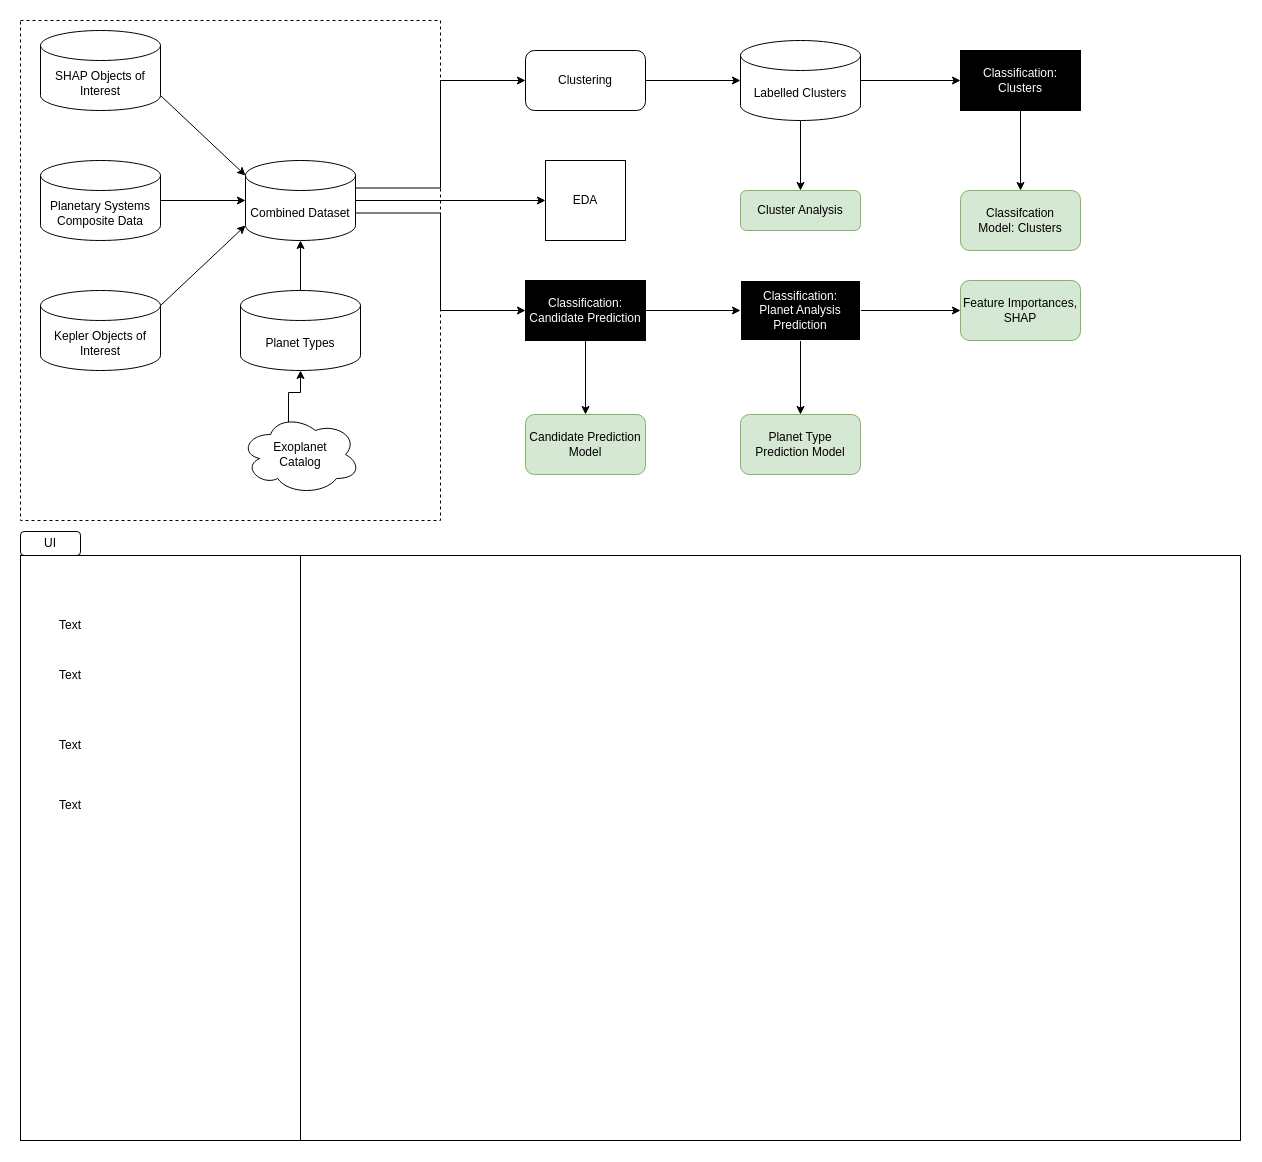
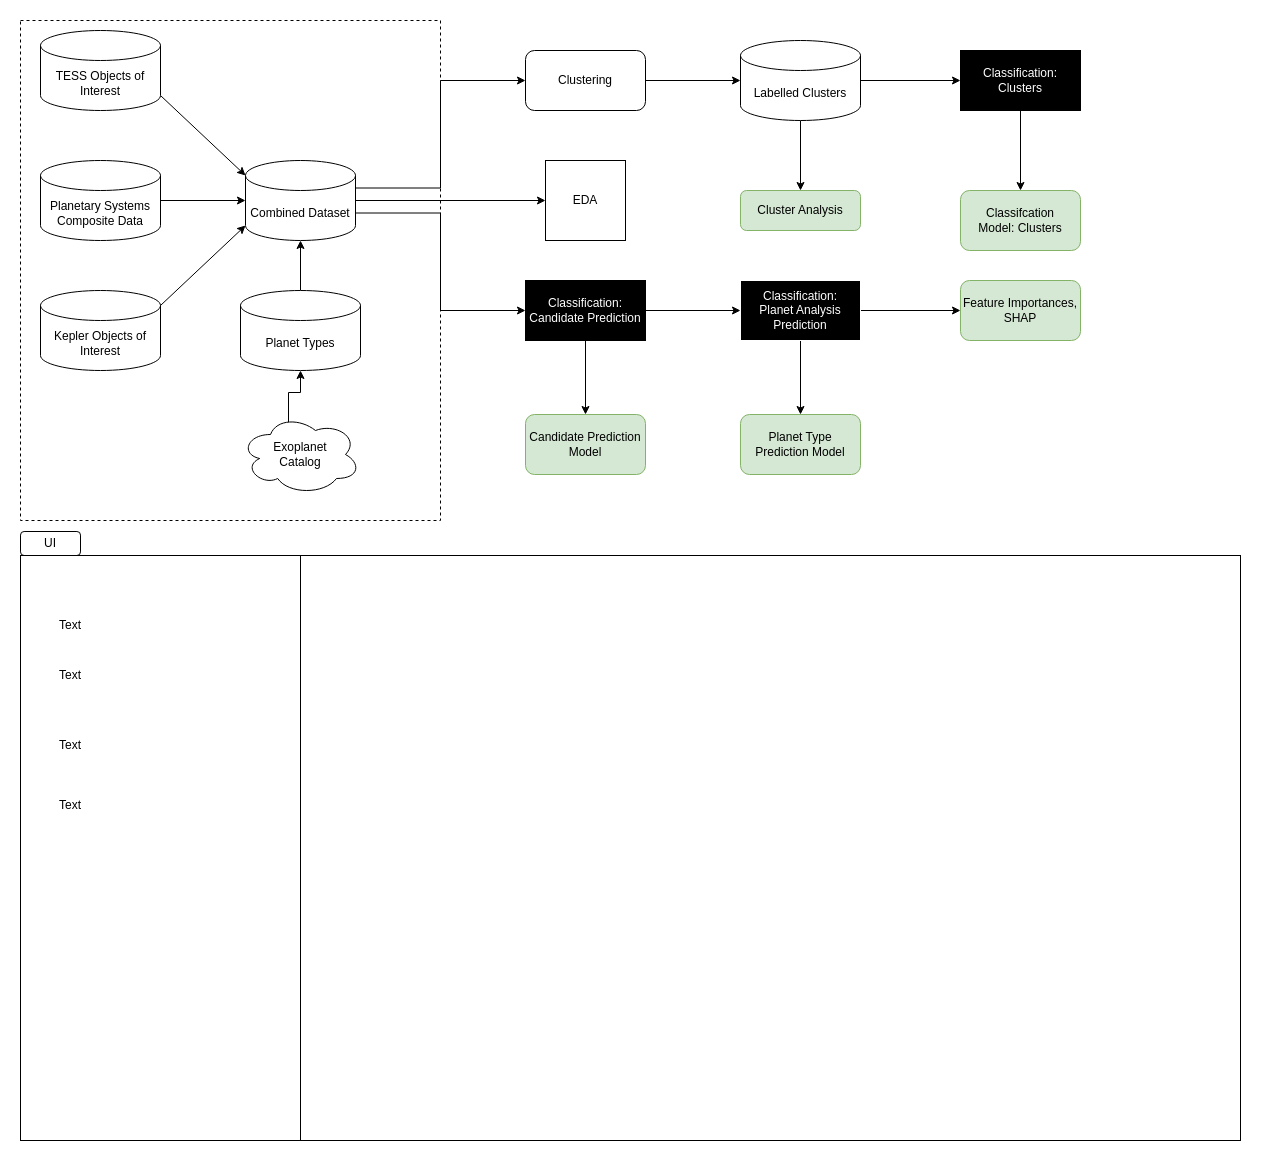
node "SHAP Objects of Interest": label "SHAP Objects of Interest" -> "TESS Objects of Interest"
